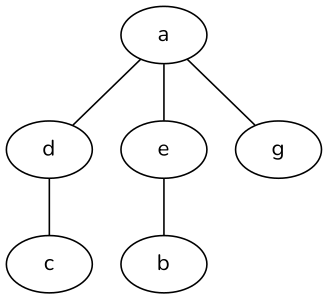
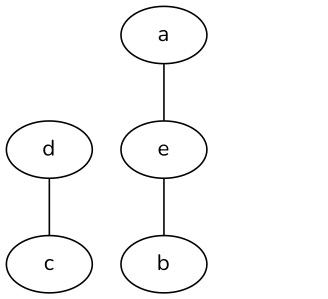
edge "a" -- "d": removed
node "g": removed
